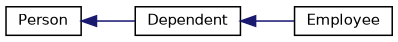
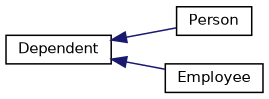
edge "Dependent" -> "Person": reversed
